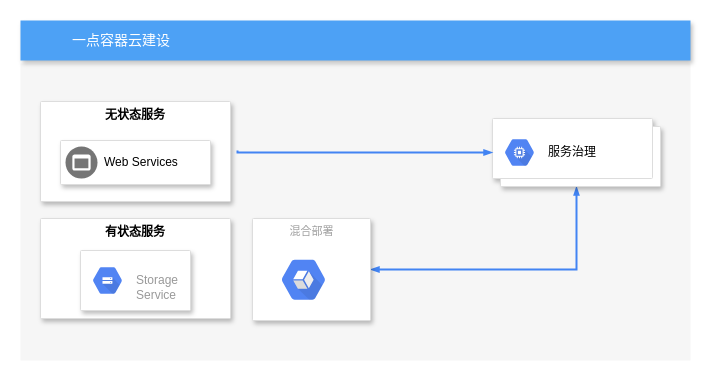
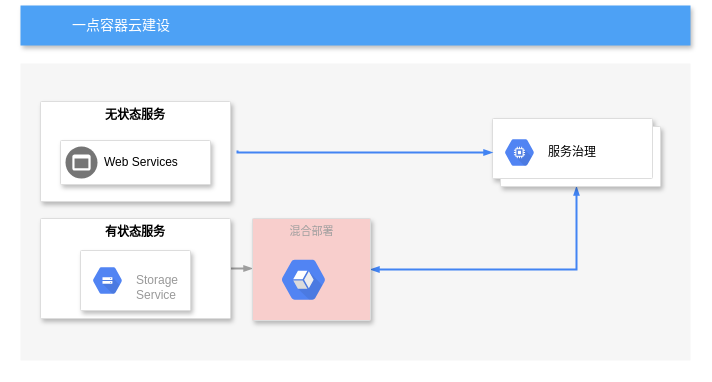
node "一点容器云建设": moved (356, 41) -> (356, 26)
node "混合部署": fillcolor #ffffff -> #f8cecc
edge "有状态服务" -> "混合部署": added
